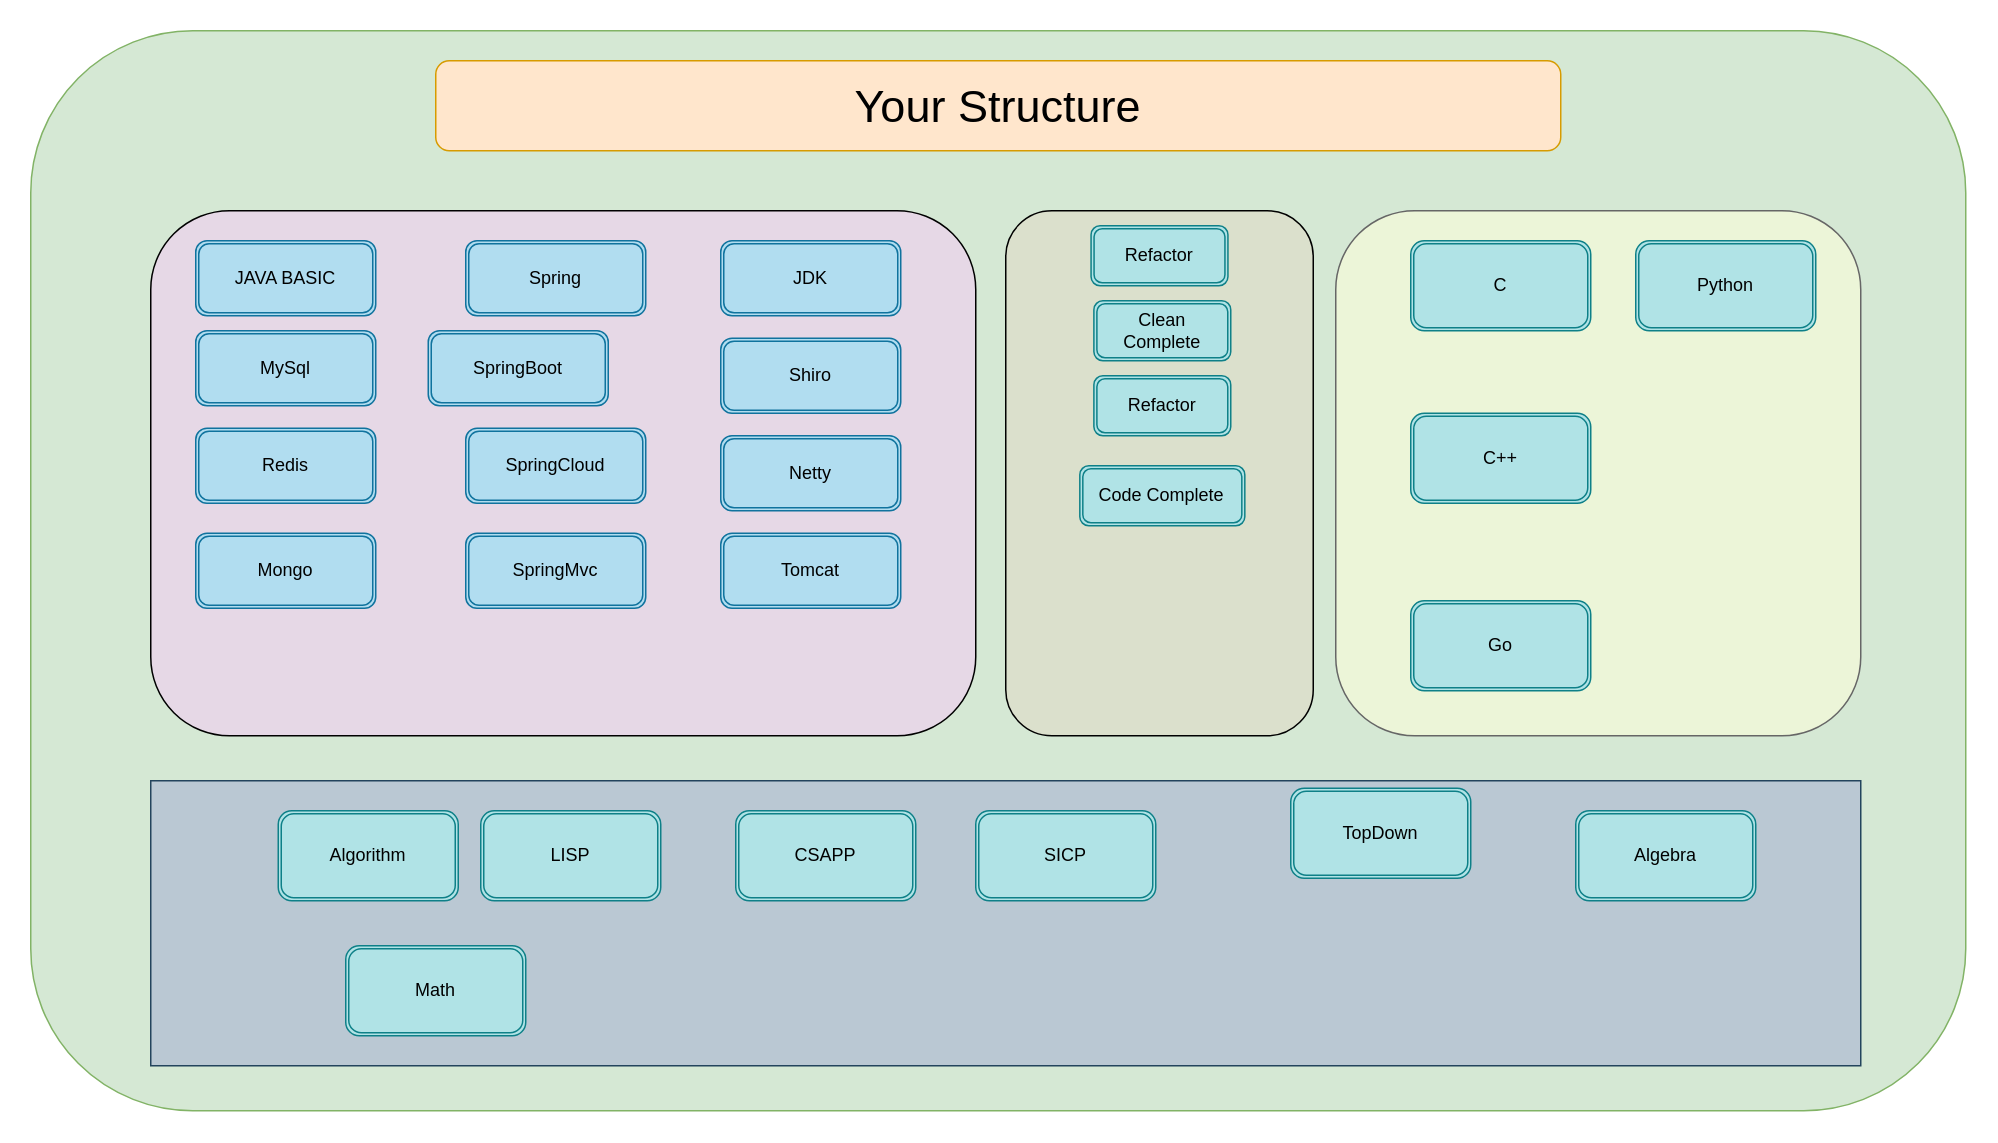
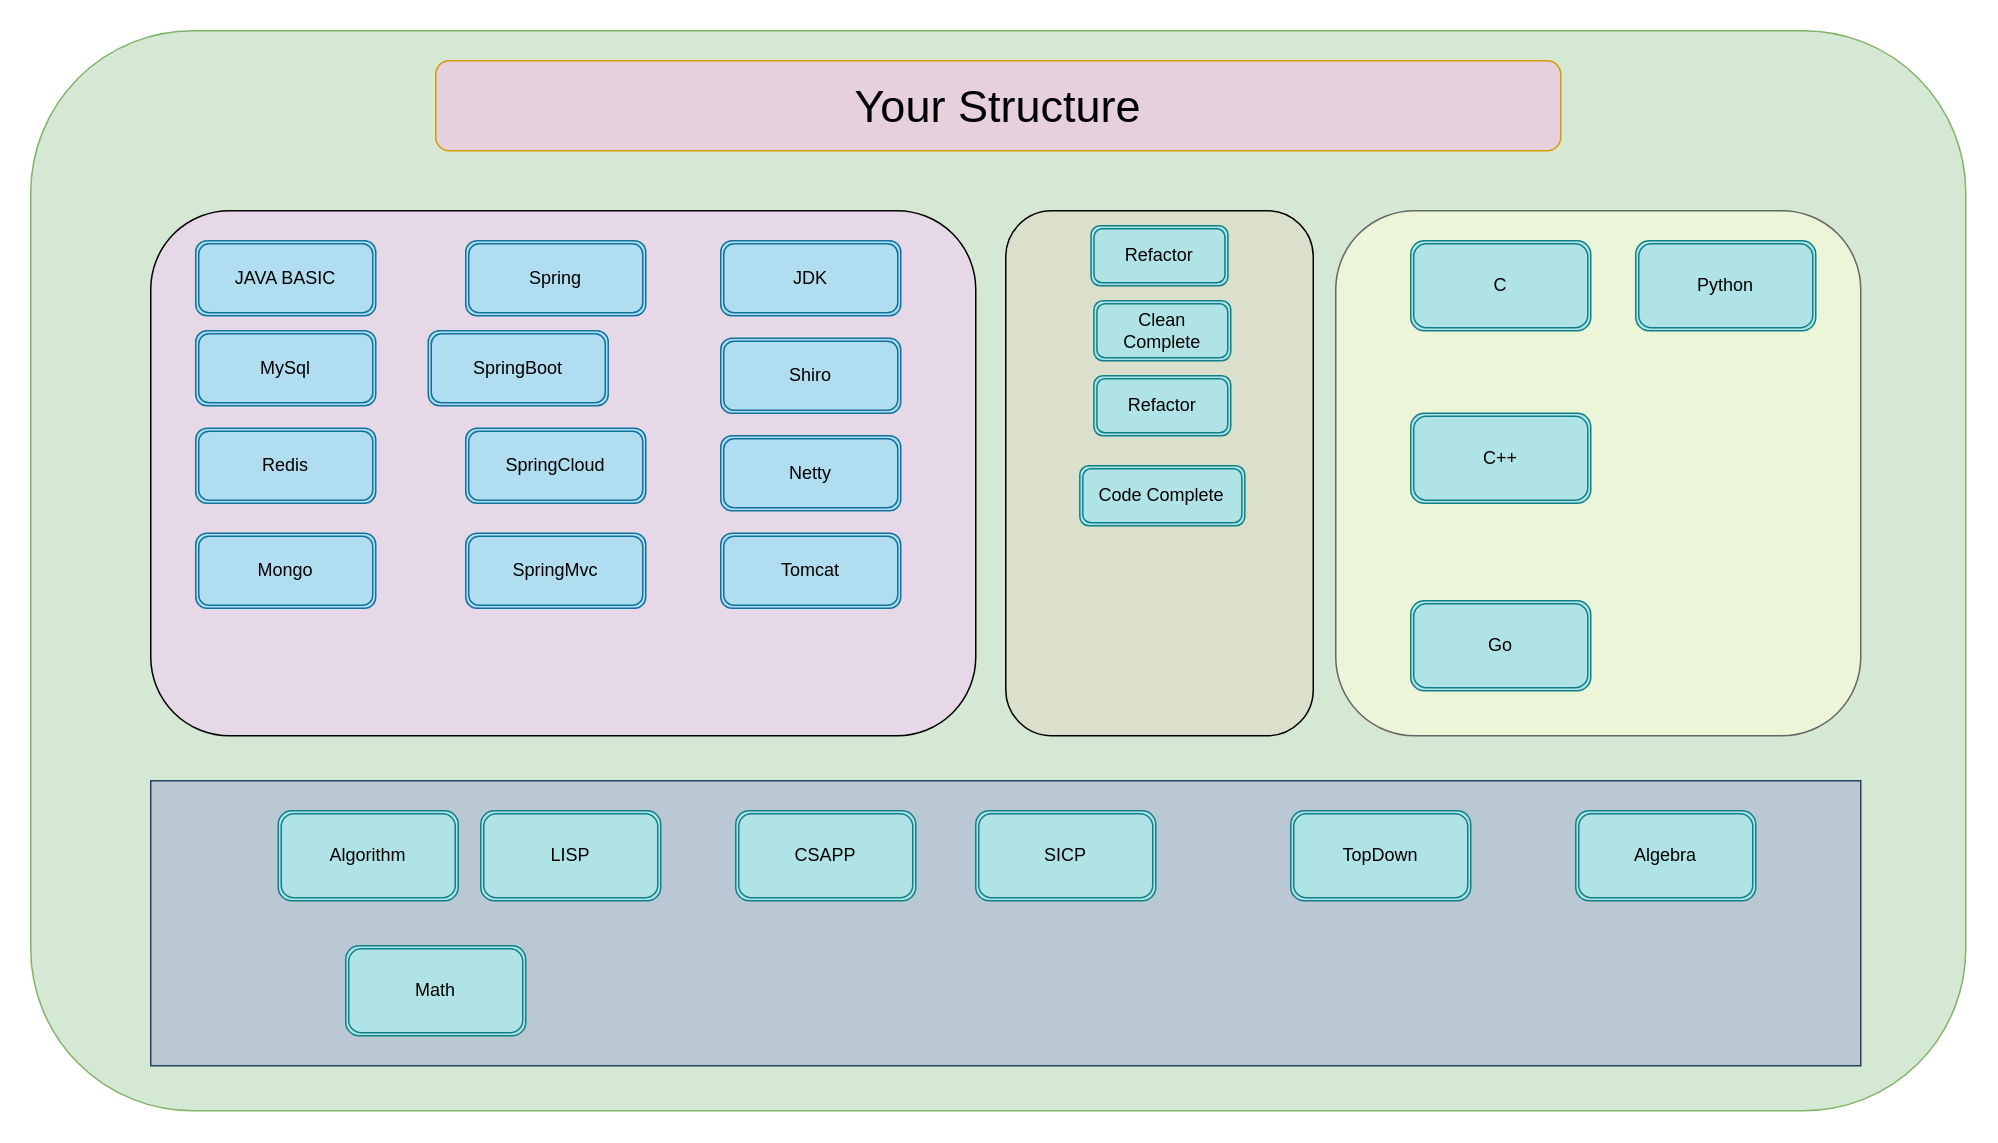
node "Your Structure": fillcolor #ffe6cc -> #e6d0de
node "TopDown": moved (1381, 833) -> (1381, 856)
